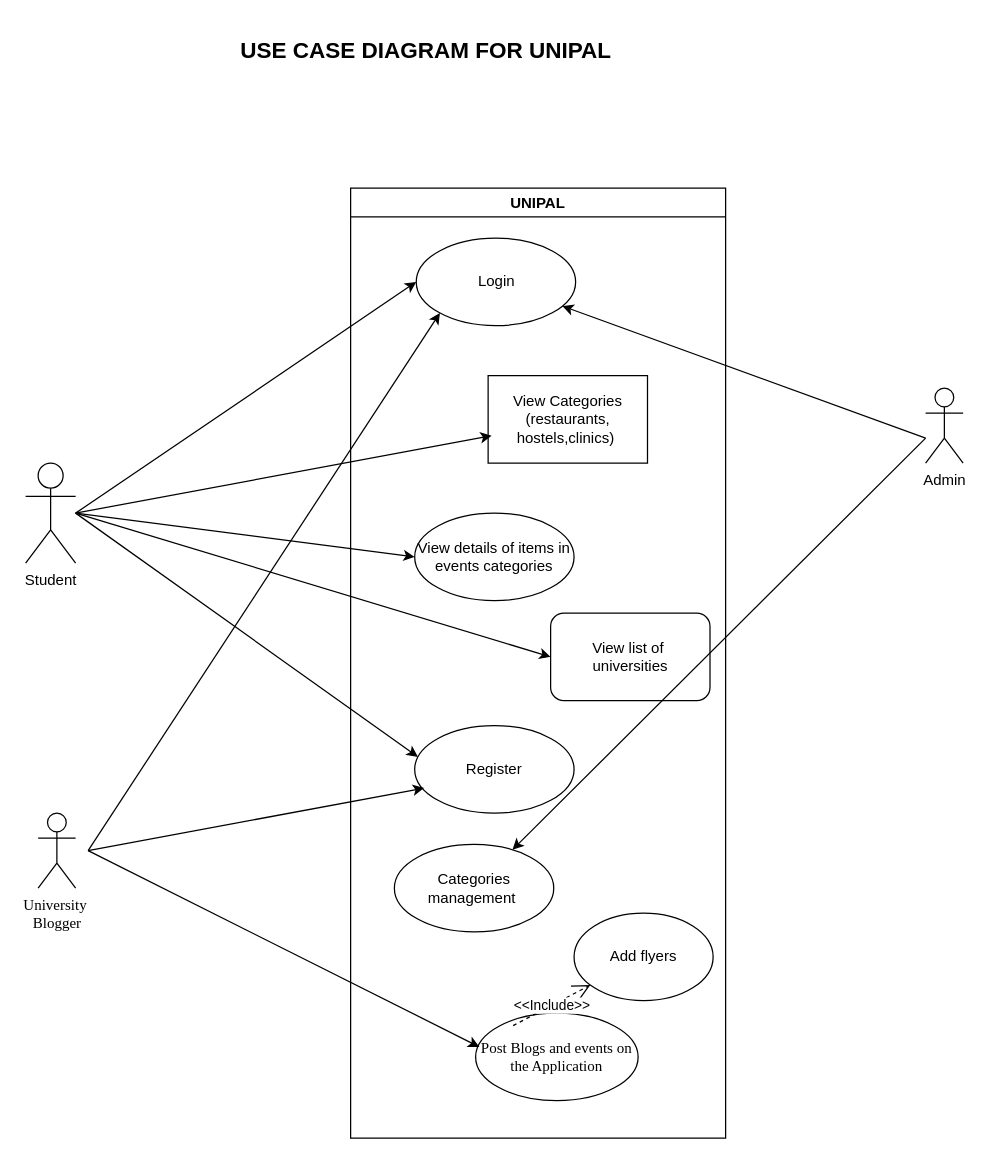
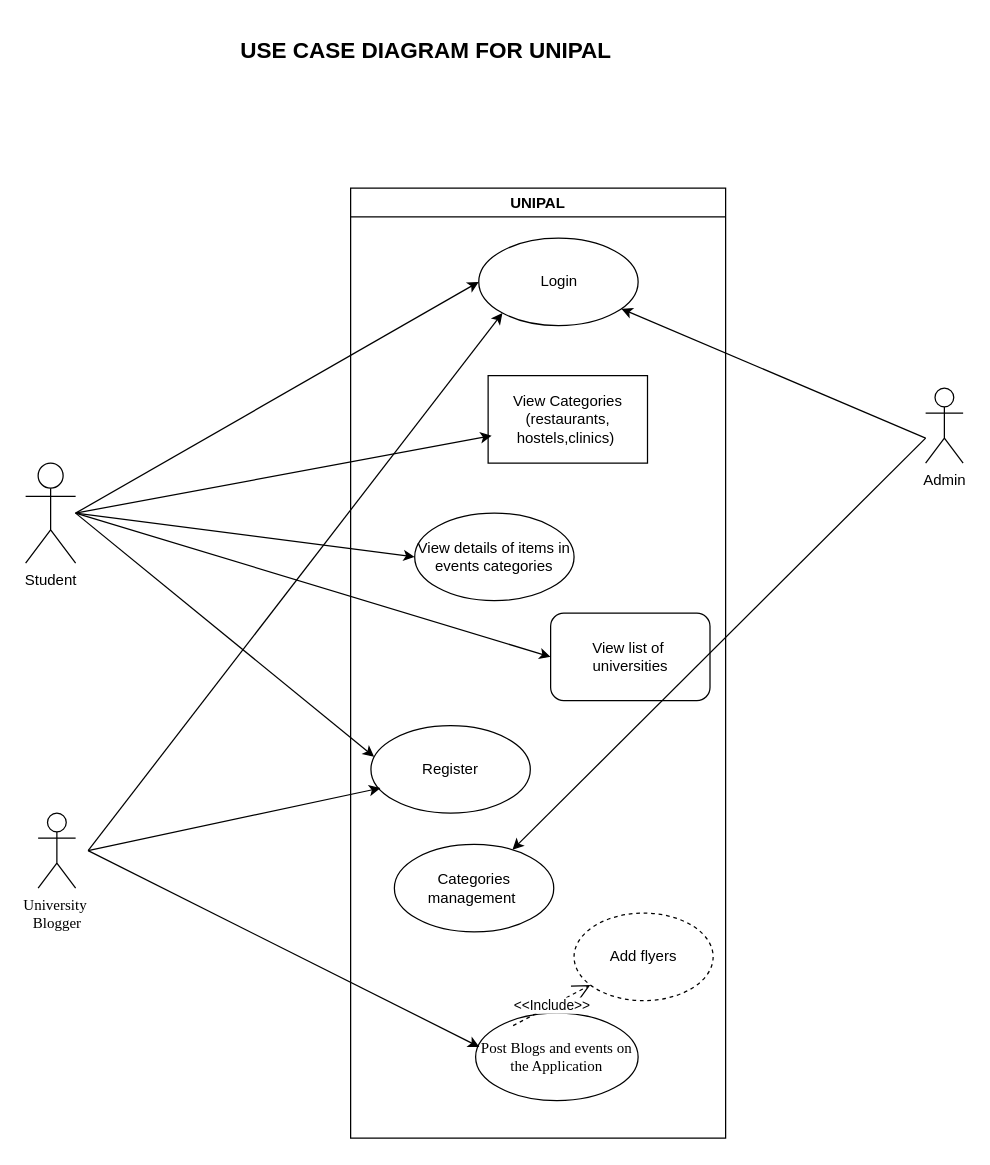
node "Login": moved (496, 282) -> (558, 282)
node "Register": moved (494, 769) -> (451, 769)
node "Add flyers": style solid -> dashed
